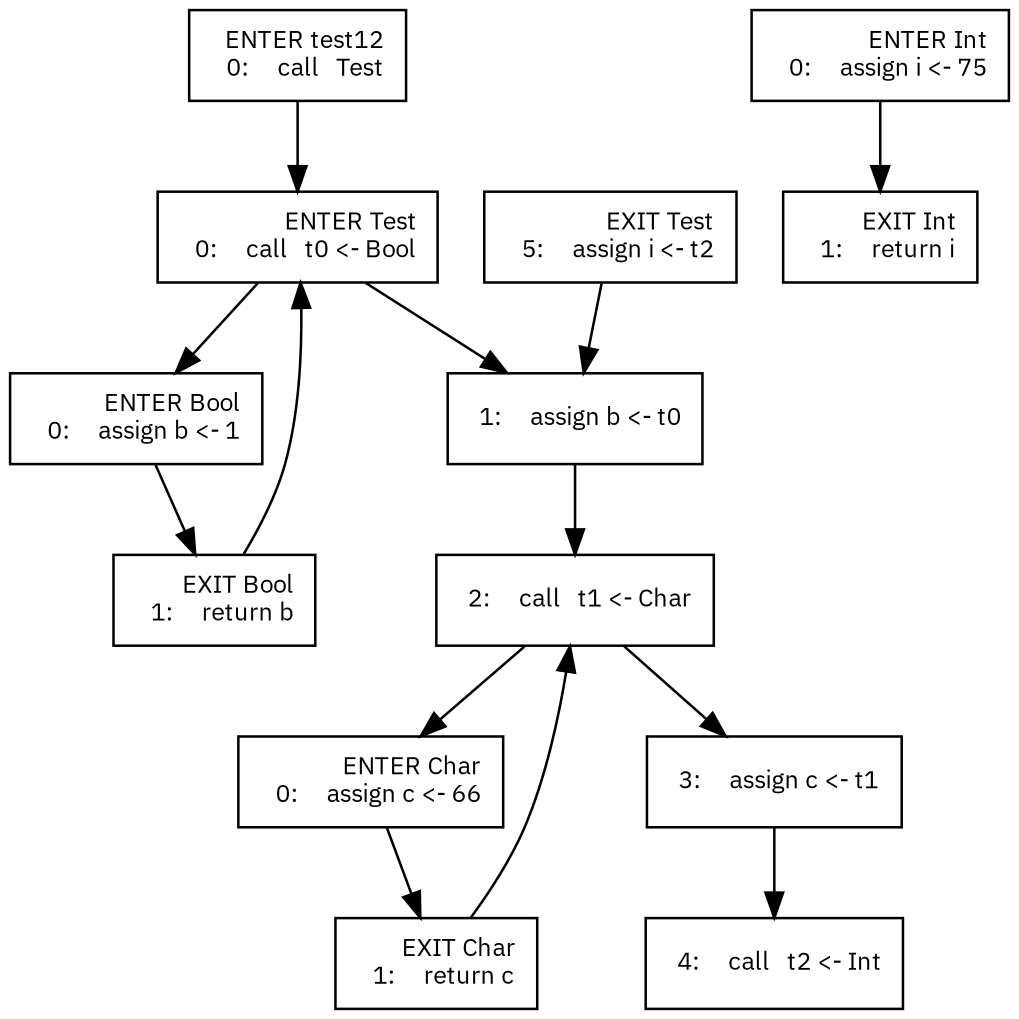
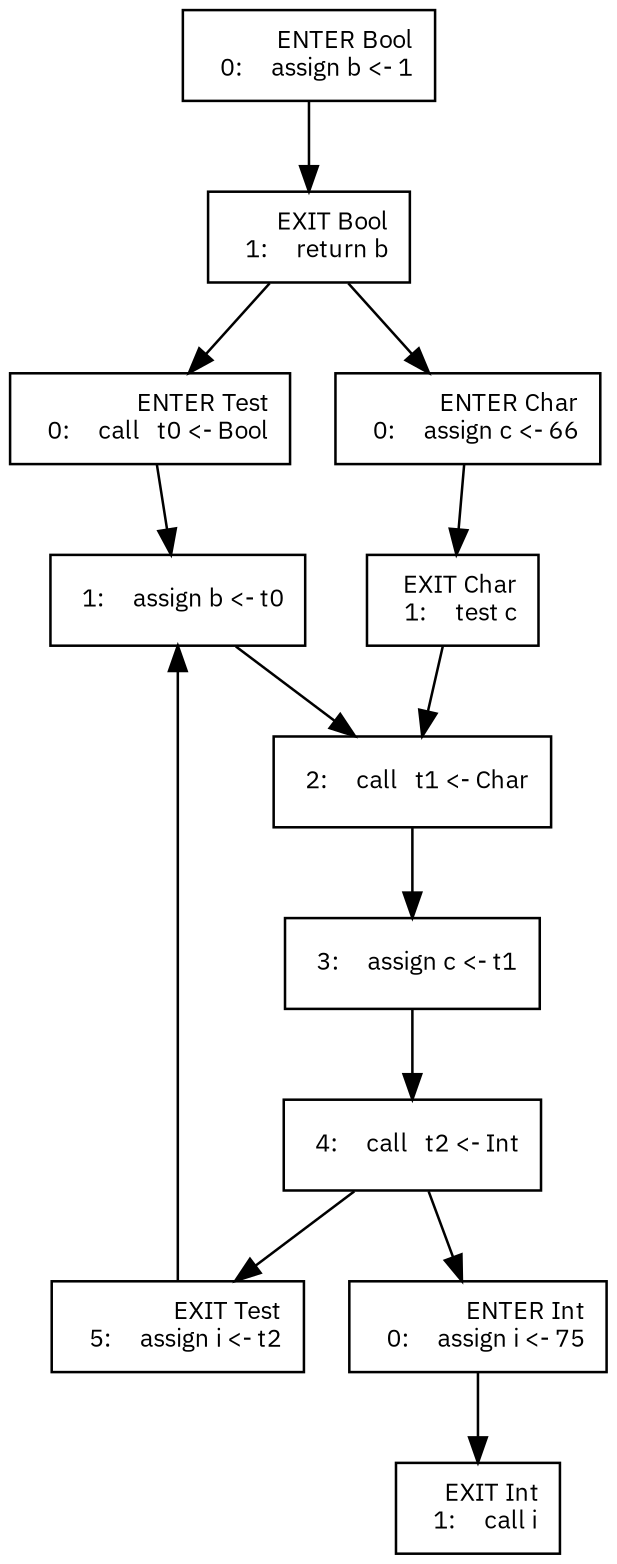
node "ENTER test12 0:     call   Test": removed
node "EXIT Int 1:     return i": label "EXIT Int 1:     return i" -> "EXIT Int 1:     call i"
edge "ENTER Test 0:     call   t0 <- Bool" -> "ENTER Bool 0:     assign b <- 1": removed
edge "2:     call   t1 <- Char" -> "ENTER Char 0:     assign c <- 66": now "EXIT Bool 1:     return b" -> "ENTER Char 0:     assign c <- 66"
node "EXIT Char 1:     return c": label "EXIT Char 1:     return c" -> "EXIT Char 1:     test c"
edge "4:     call   t2 <- Int" -> "ENTER Int 0:     assign i <- 75": added
edge "4:     call   t2 <- Int" -> "EXIT Test 5:     assign i <- t2": added
